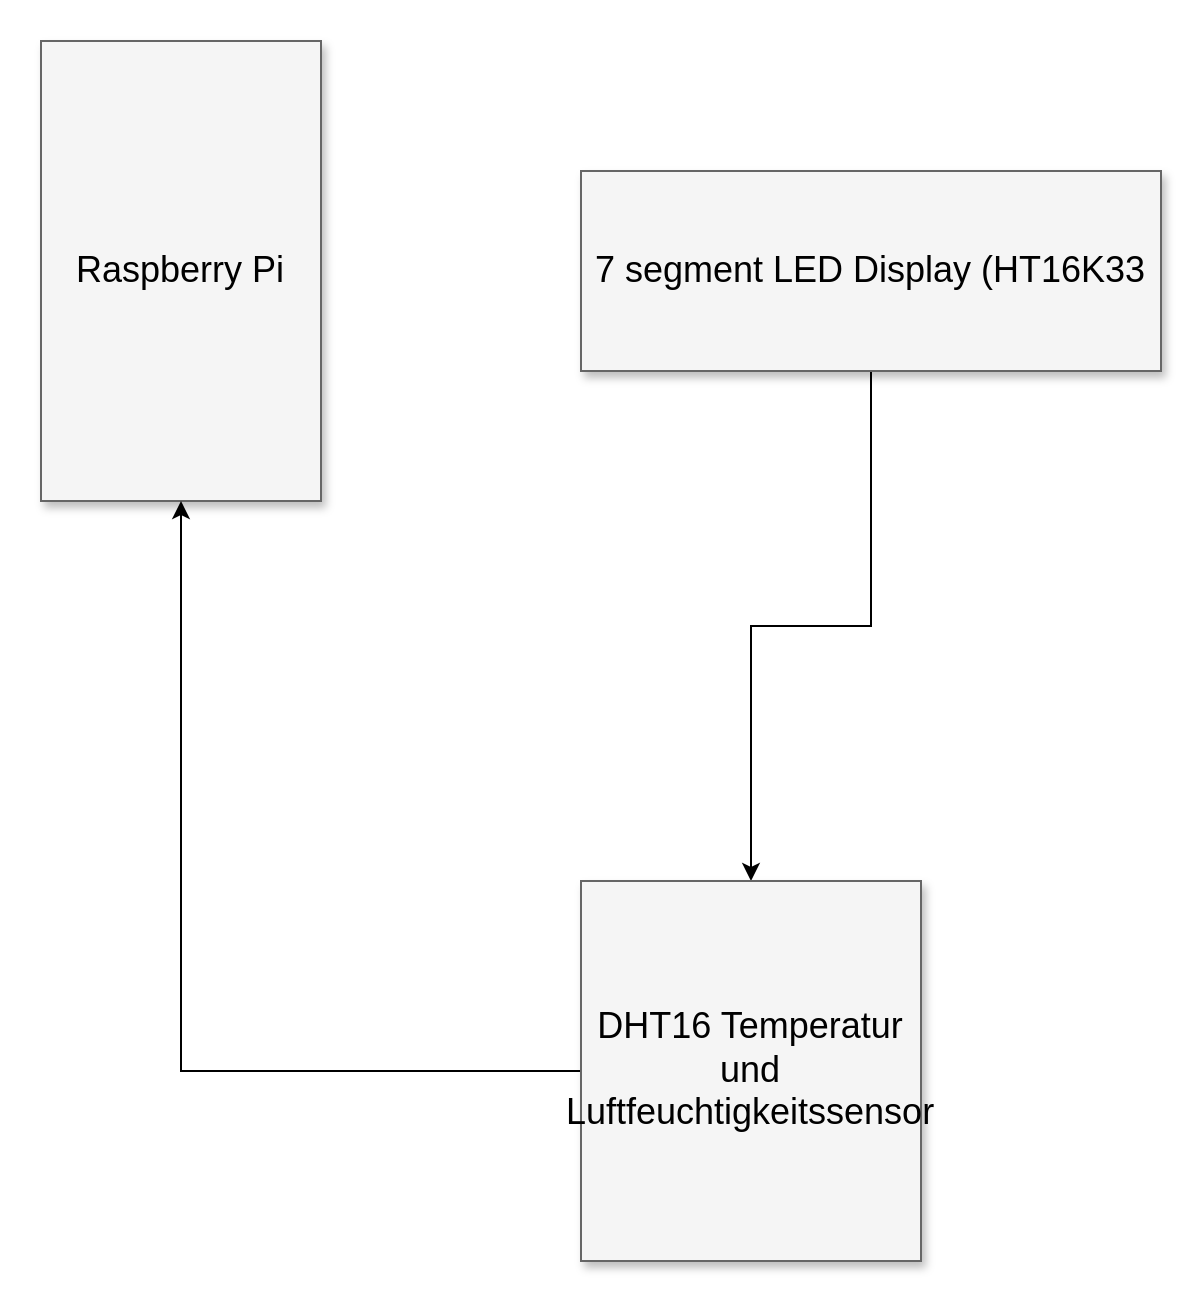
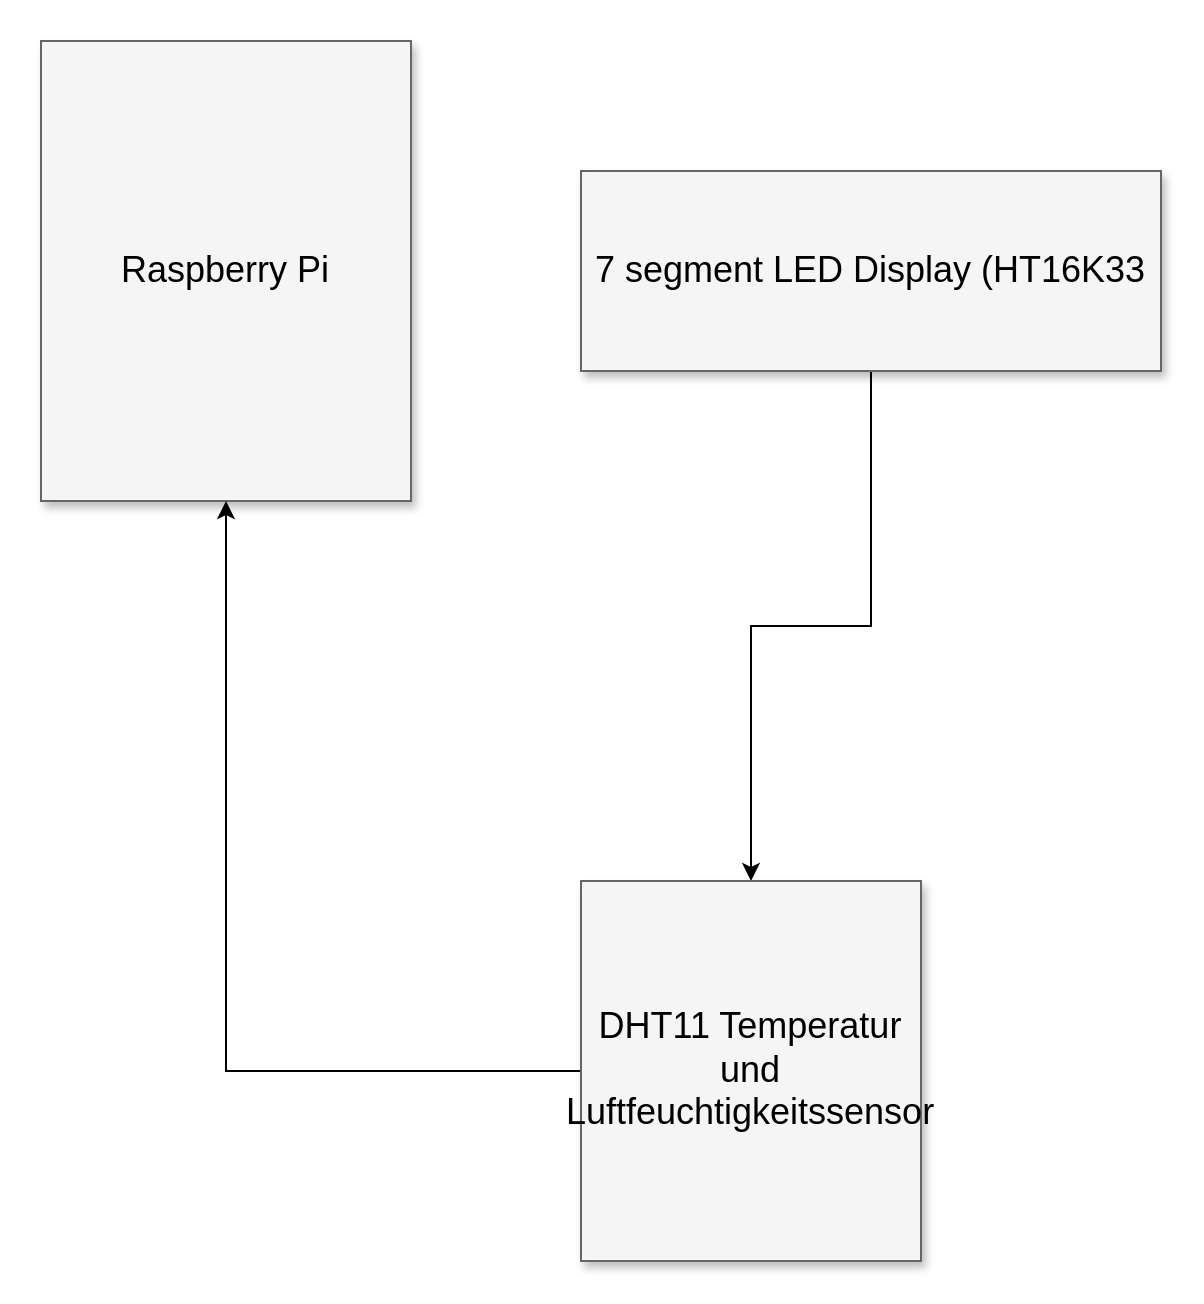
node "Raspberry Pi": size 280x460 -> 370x460
node "DHT16 Temperatur und Luftfeuchtigkeitssensor": label "DHT16 Temperatur und Luftfeuchtigkeitssensor" -> "DHT11 Temperatur und Luftfeuchtigkeitssensor"
